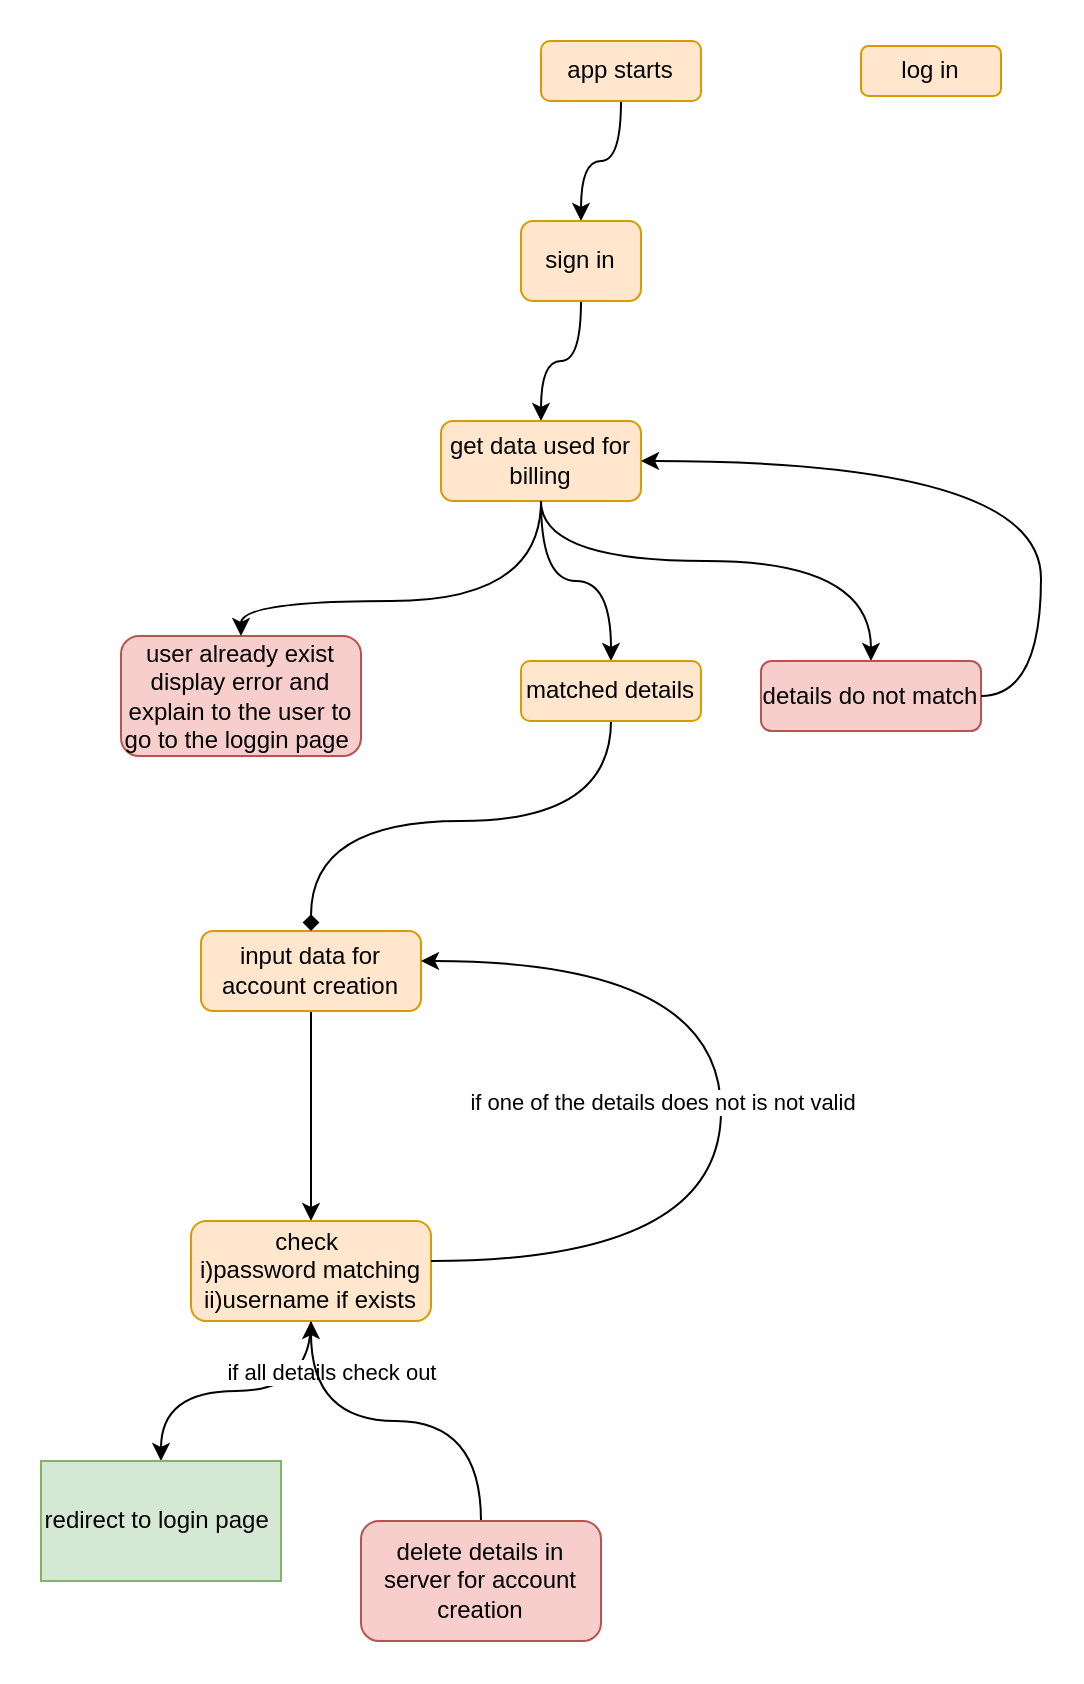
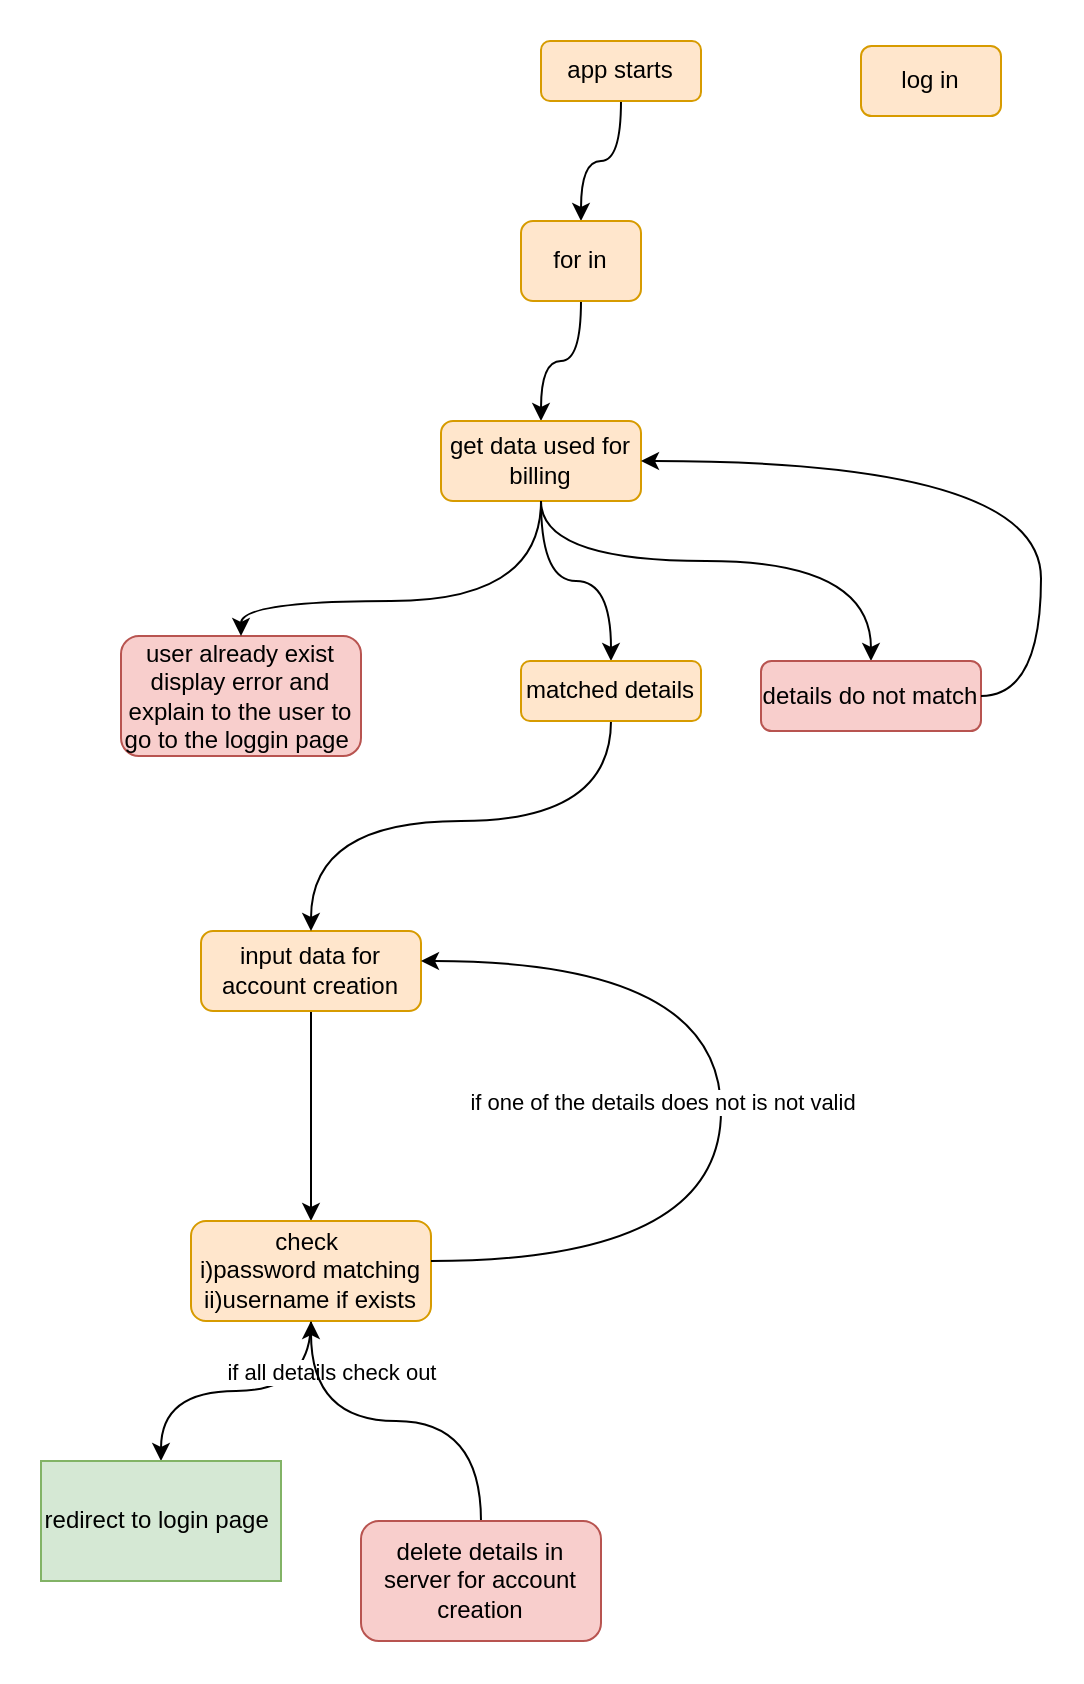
node "log in": size 140x50 -> 140x70
node "sign in": label "sign in" -> "for in"
edge "matched details" -> "input data for account creation": arrowhead diamond -> classic
